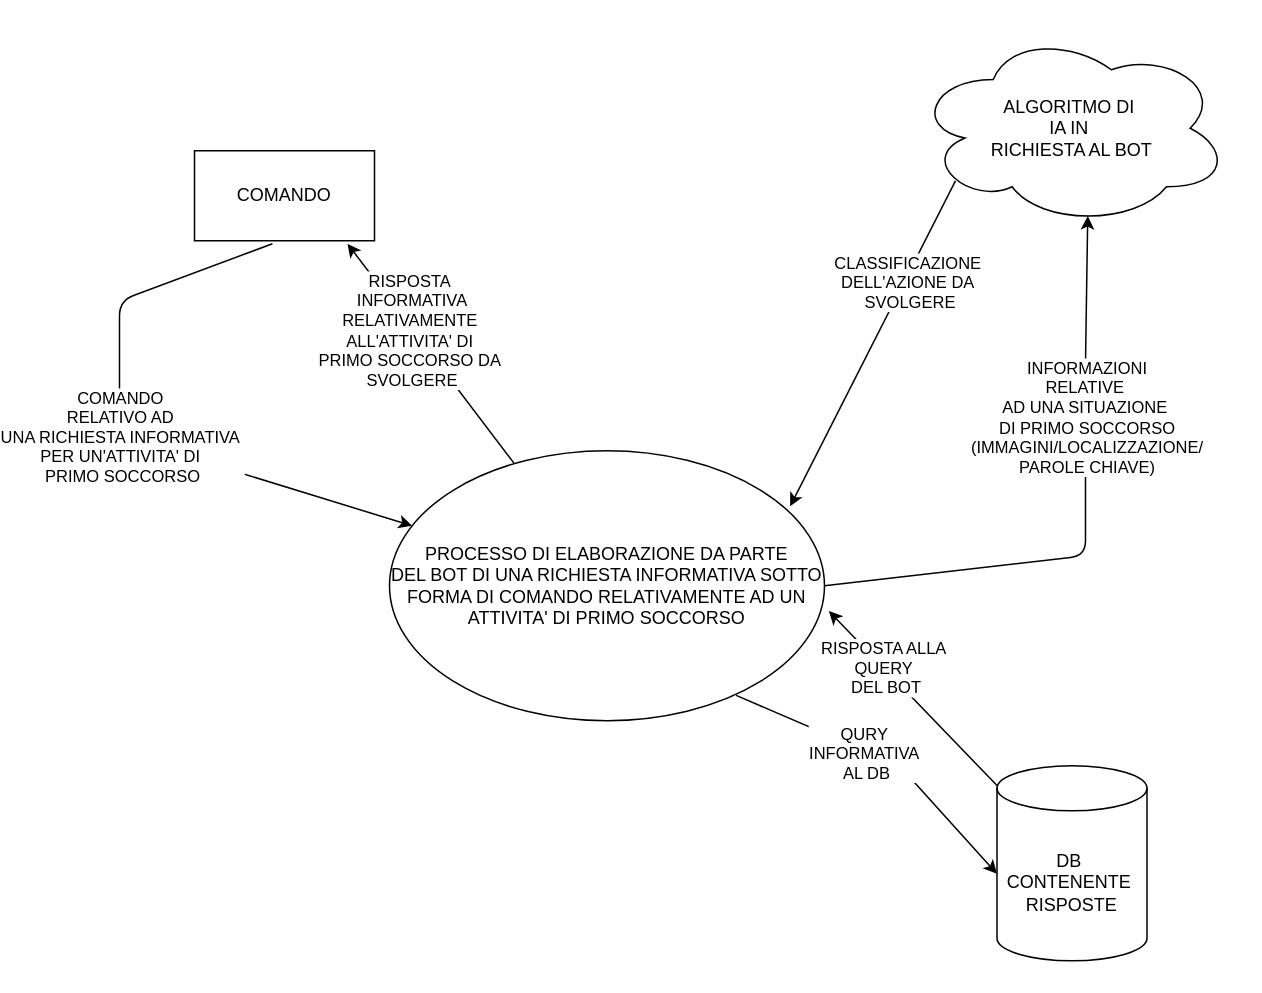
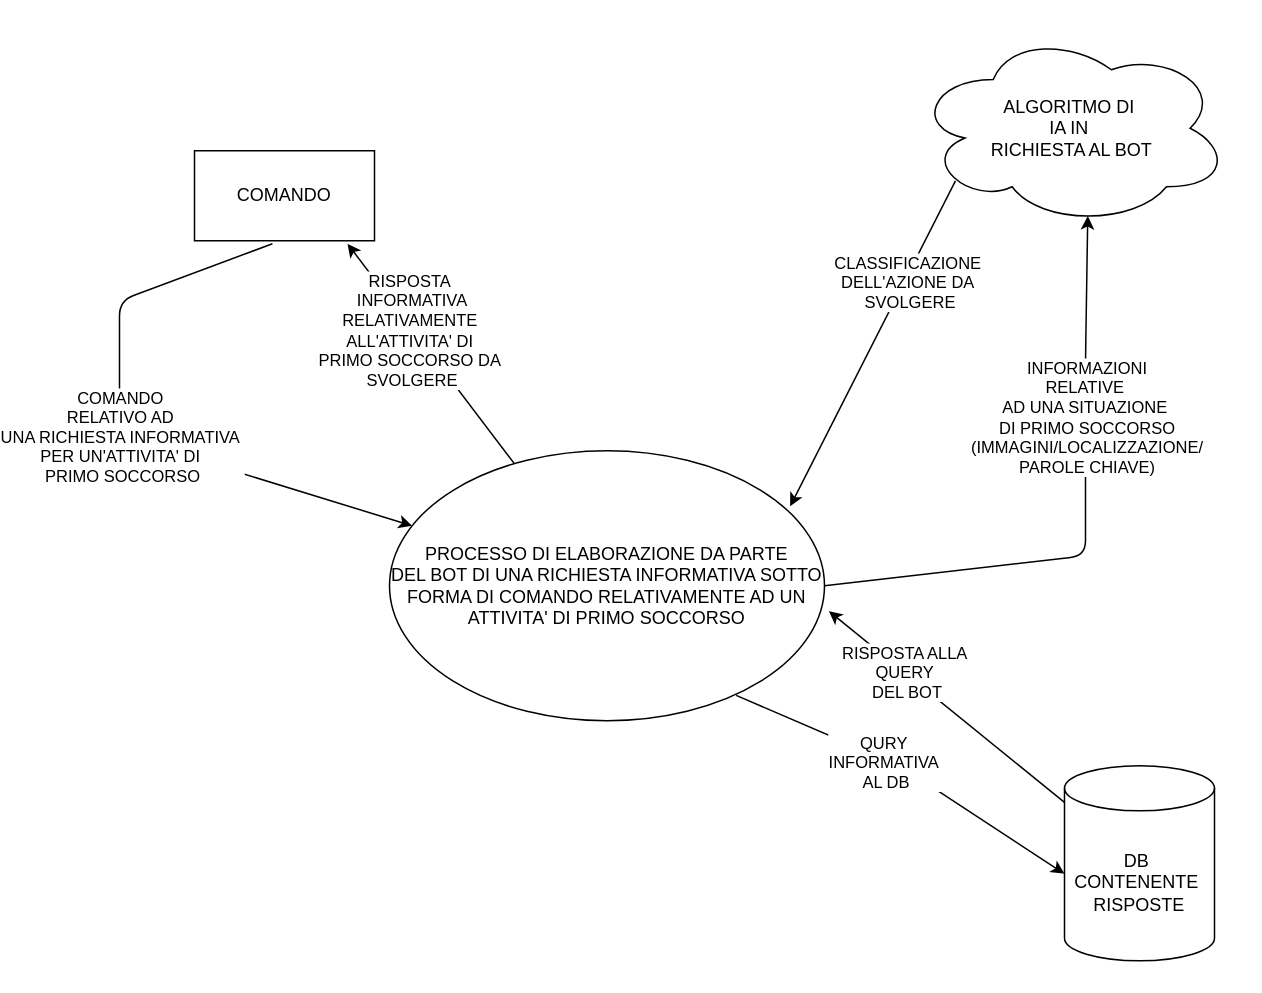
node "DB CONTENENTE RISPOSTE": moved (1072, 863) -> (1139, 863)
